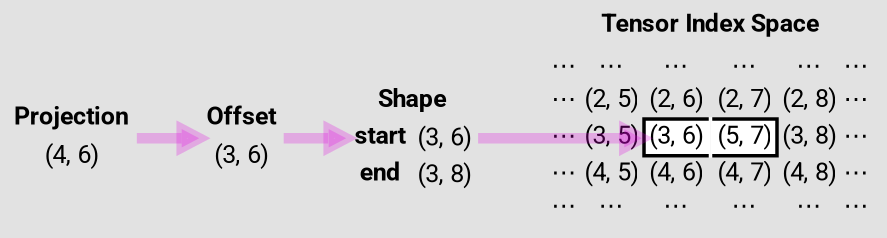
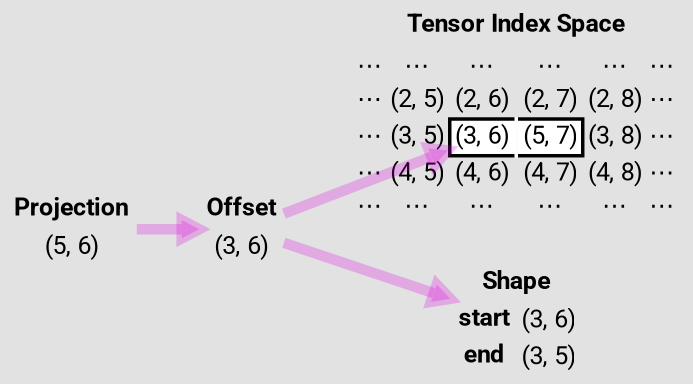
edge "Shape" -> "Tensor Index Space": now "Offset" -> "Tensor Index Space"
node "Projection": text "(4, 6)" -> "(5, 6)"
node "Shape": text "(3, 8)" -> "(3, 5)"
